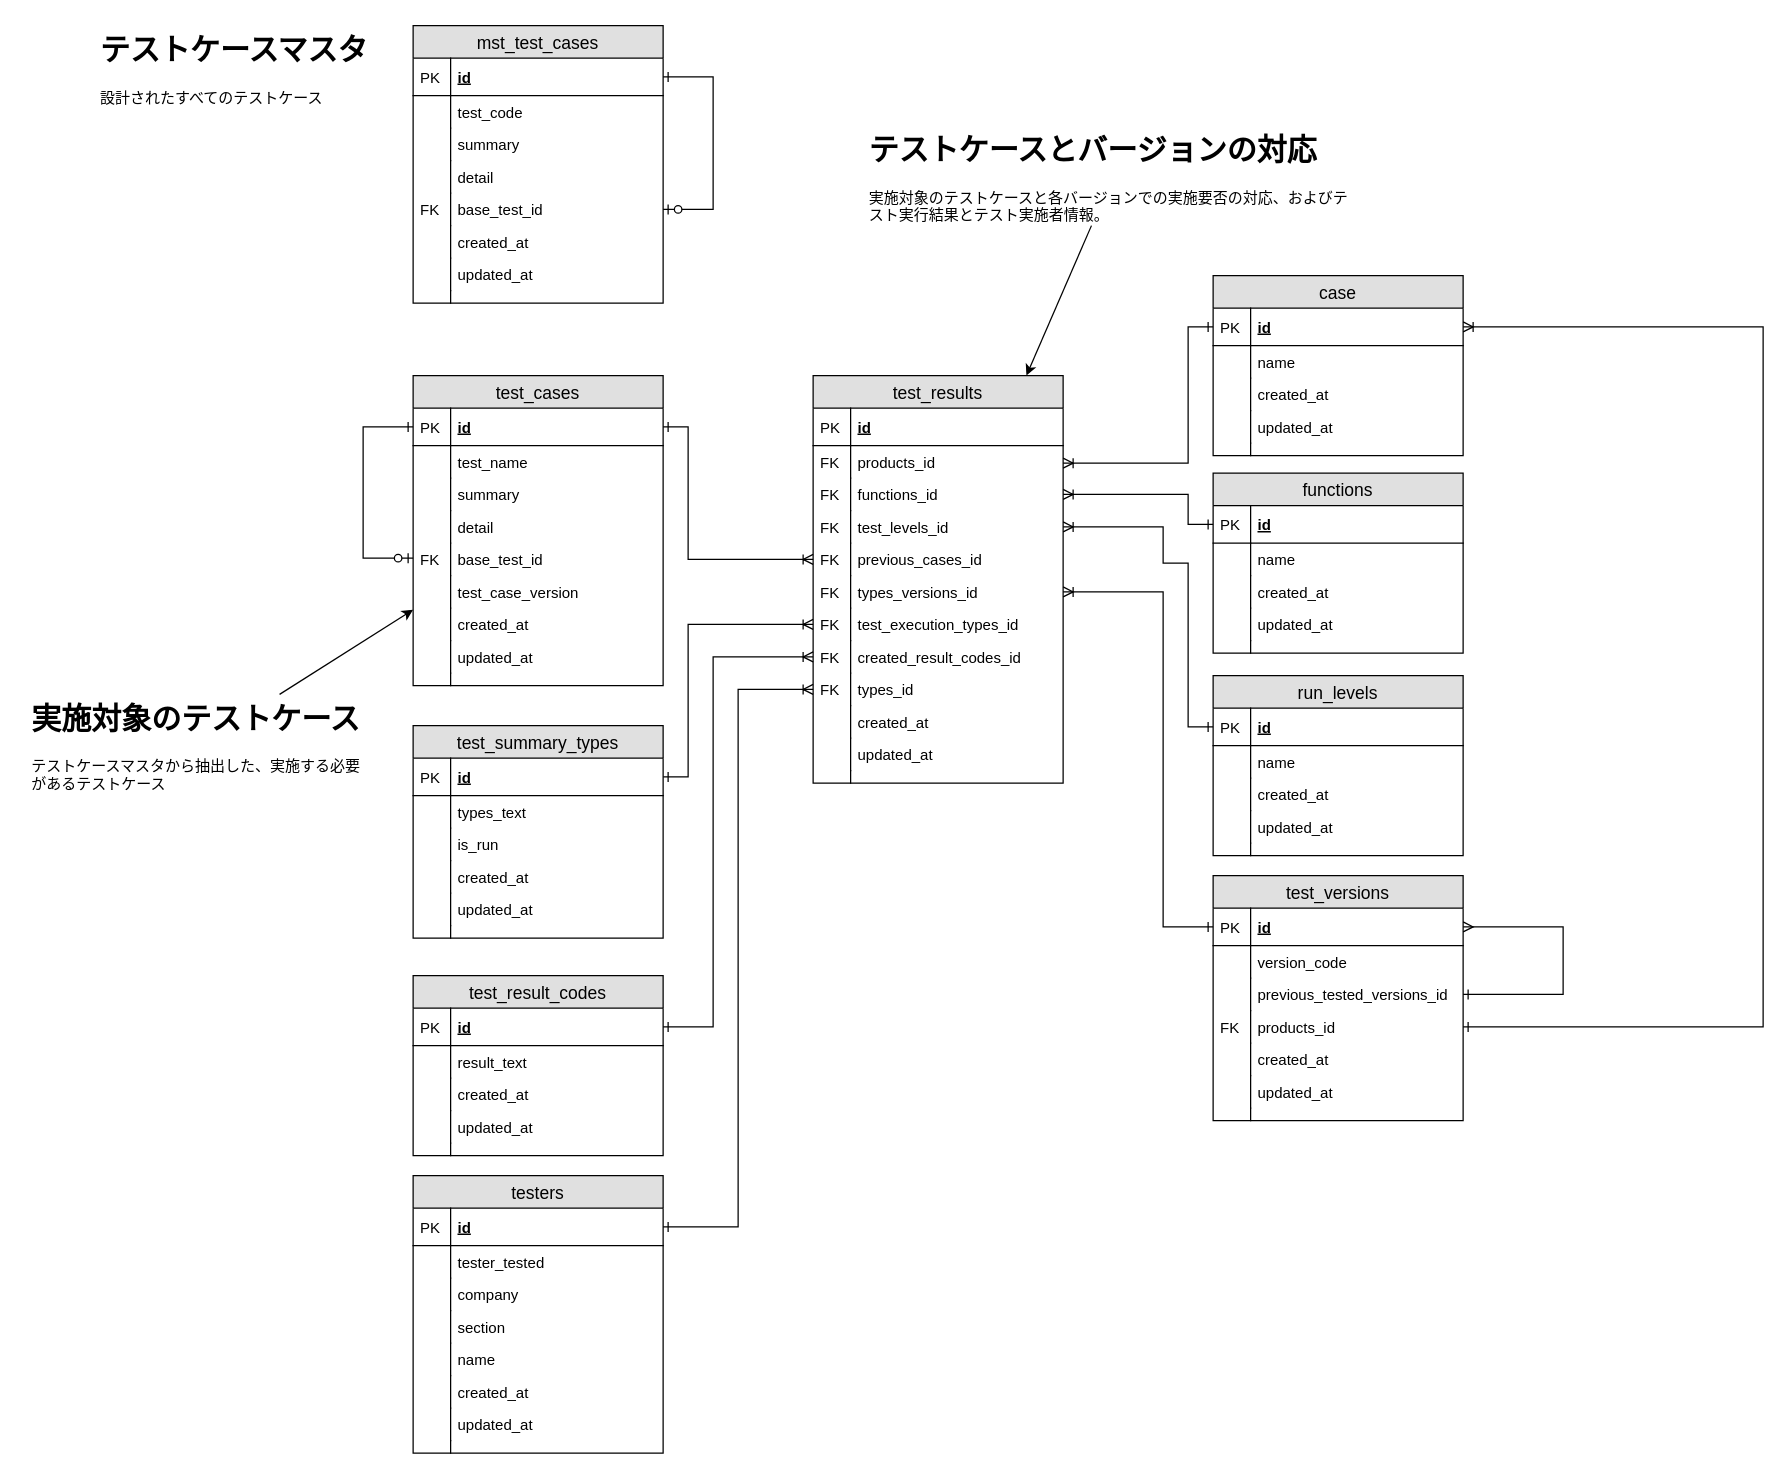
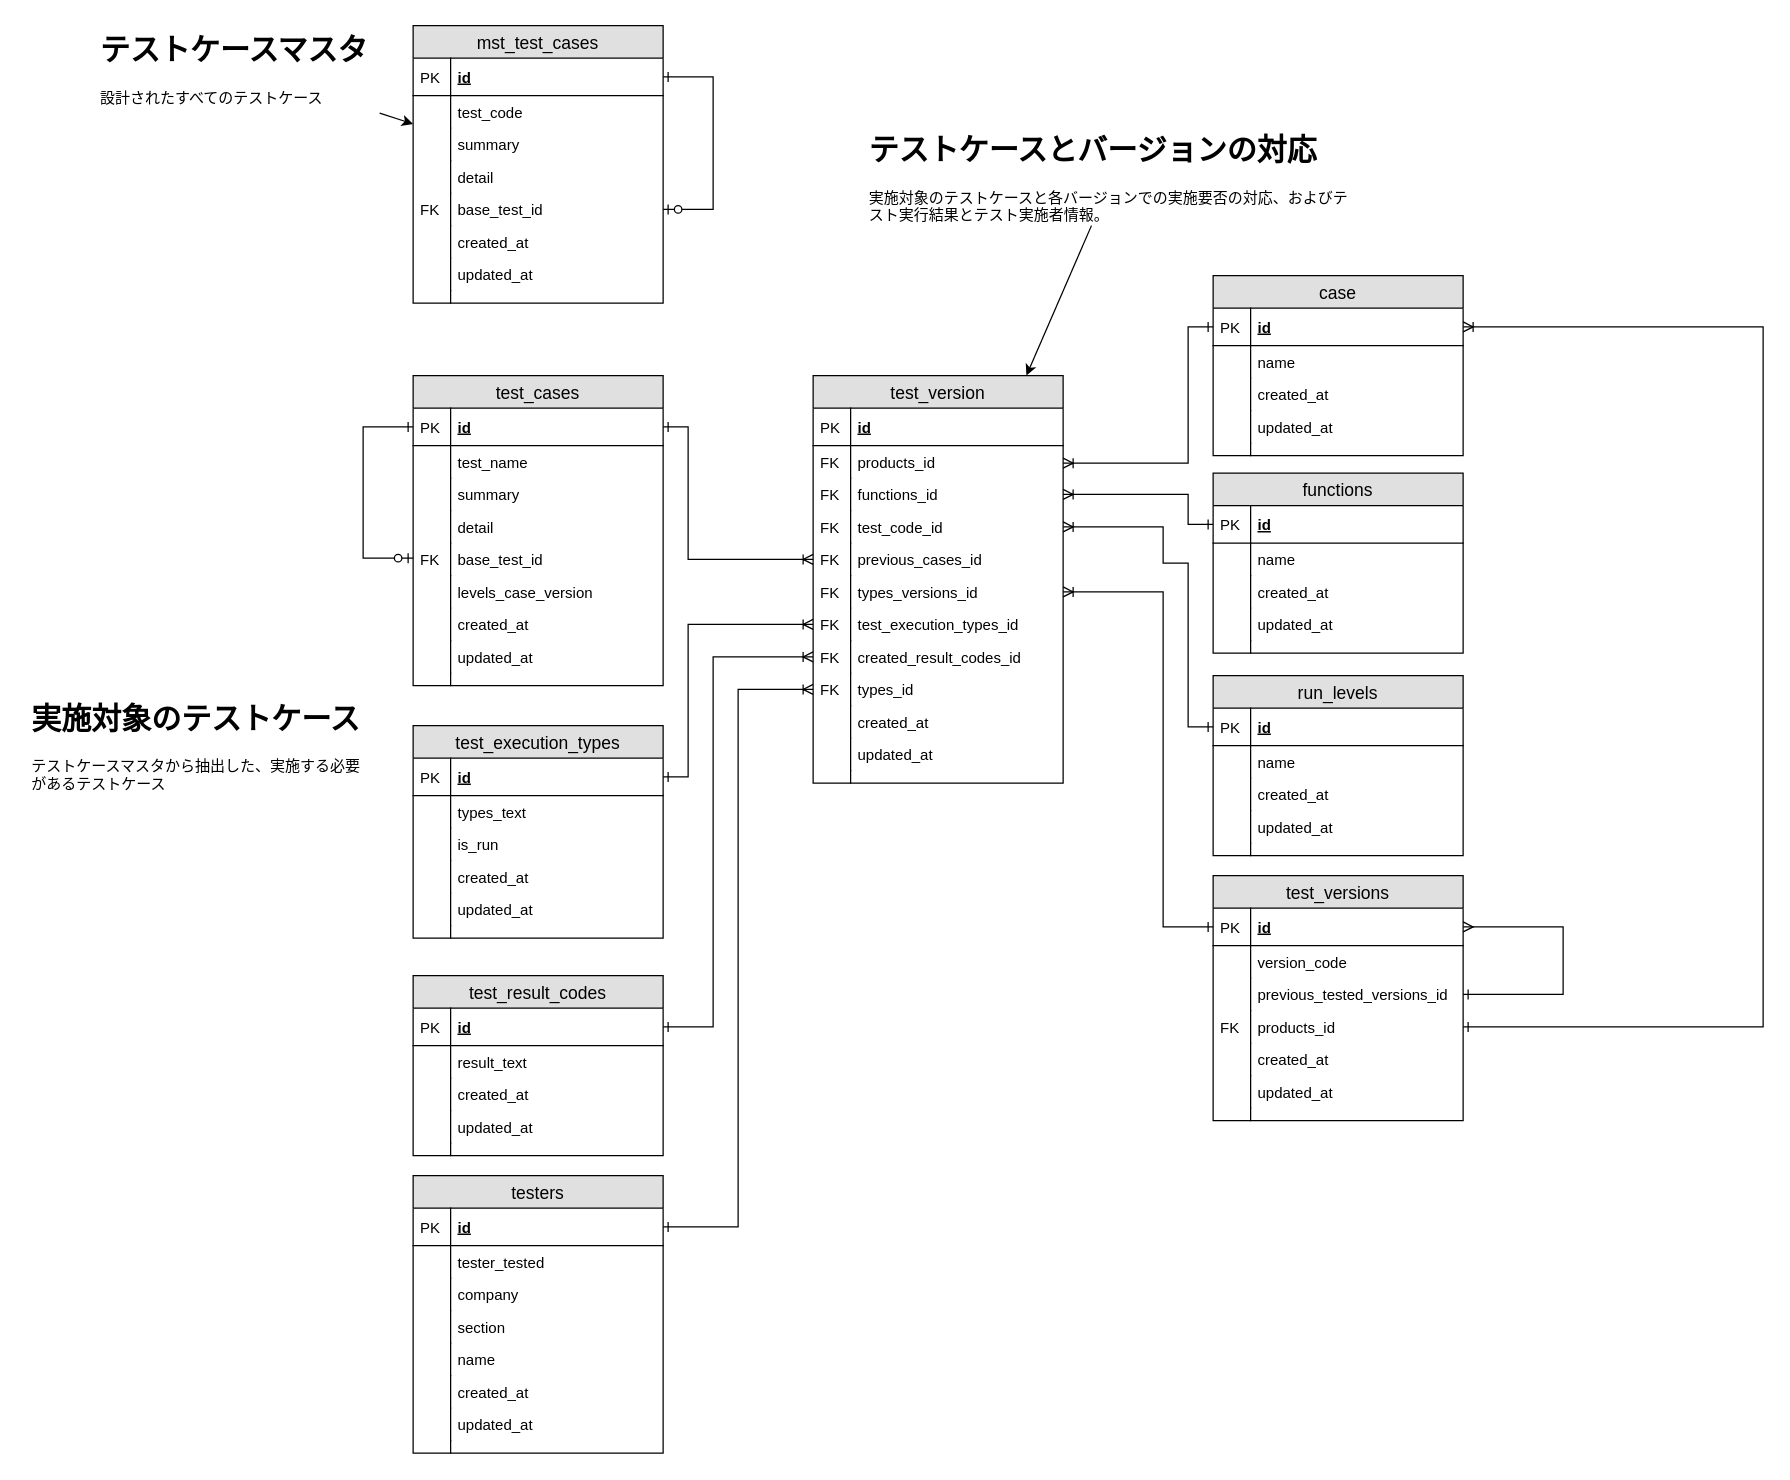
edge "テストケースマスタ設計されたすべてのテストケース" -> "mst_test_cases": added
node "test_results": label "test_results" -> "test_version"
node "test_levels_id": label "test_levels_id" -> "test_code_id"
node "test_case_version": label "test_case_version" -> "levels_case_version"
edge "実施対象のテストケーステストケースマスタから抽出した、実施する必要があるテストケース" -> "test_cases": removed
node "test_summary_types": label "test_summary_types" -> "test_execution_types"
